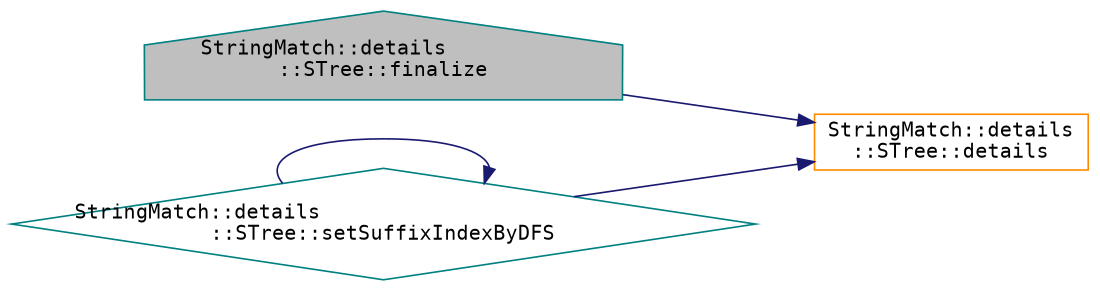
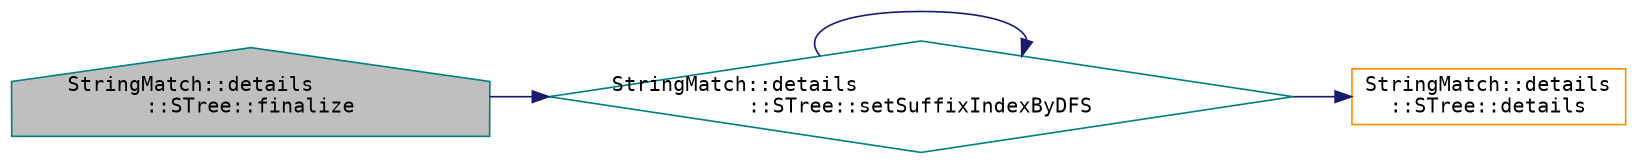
edge "StringMatch::details ::STree::finalize" -> "StringMatch::details ::STree::details": now "StringMatch::details ::STree::finalize" -> "StringMatch::details ::STree::setSuffixIndexByDFS"
